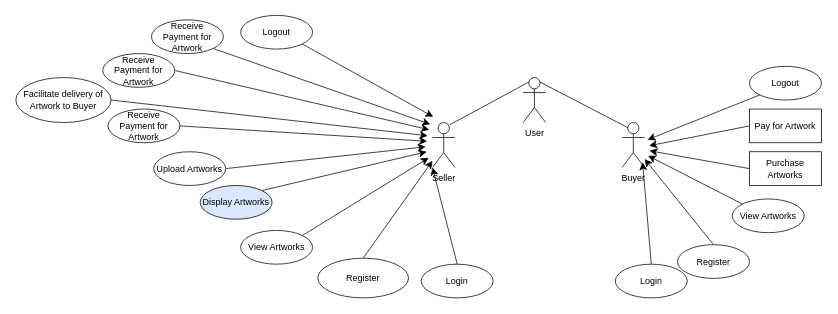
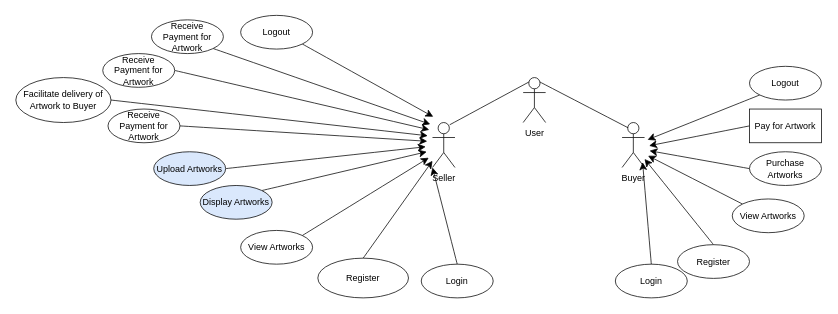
node "Upload Artworks": fillcolor #ffffff -> #dae8fc
node "Purchase Artworks": shape rectangle -> ellipse
